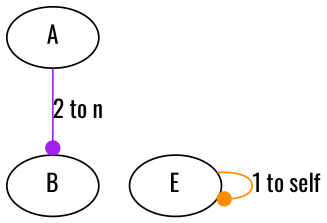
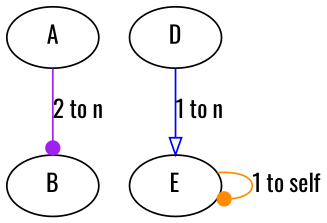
node "D": added
